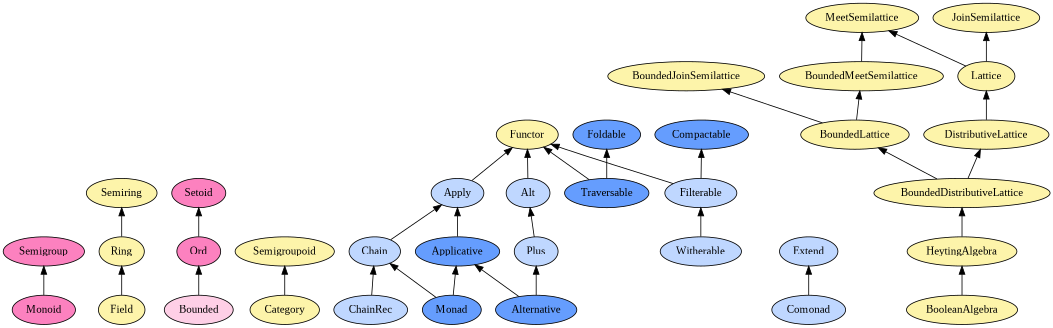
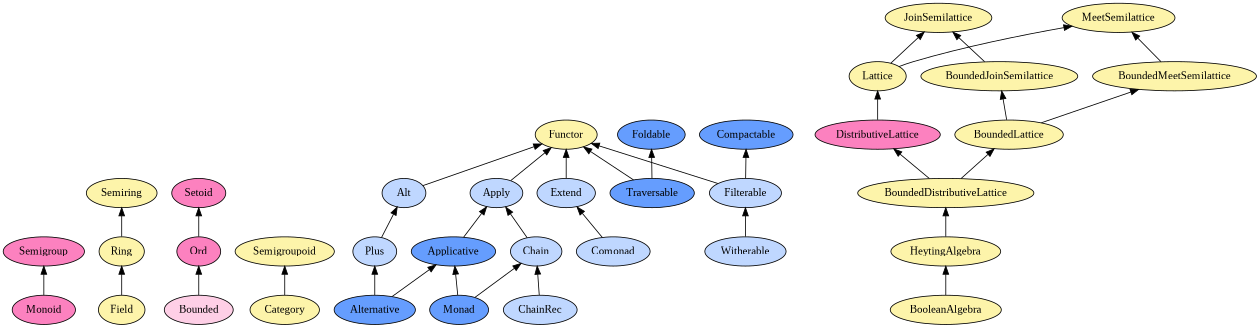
edge "BoundedJoinSemilattice" -> "JoinSemilattice": added
node "DistributiveLattice": fillcolor #fdf4aa -> #fc81bf
edge "Extend" -> "Functor": added
